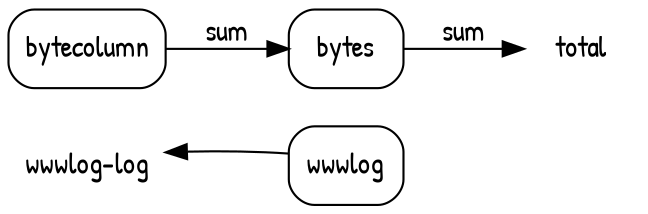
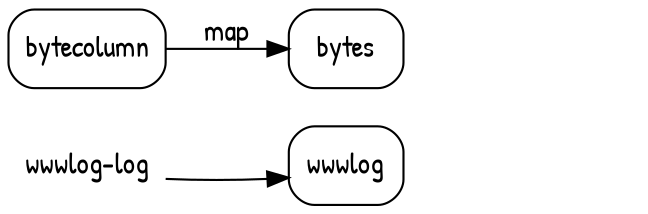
edge "bytecolumn" -> "bytes": label "sum" -> "map"
node "total": removed
edge "wwwlog" -> "wwwlog-log": reversed
